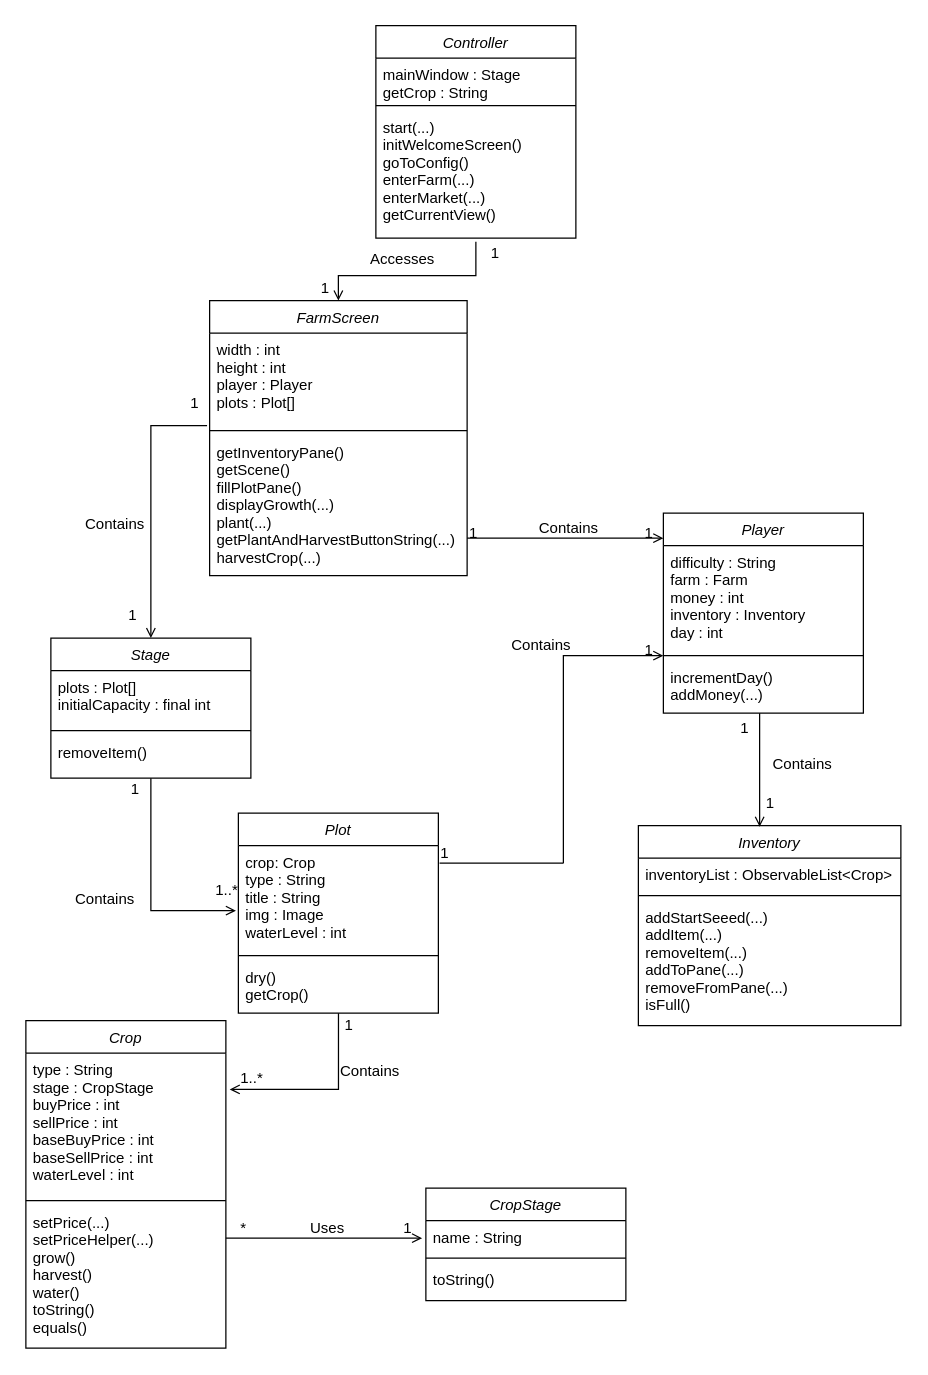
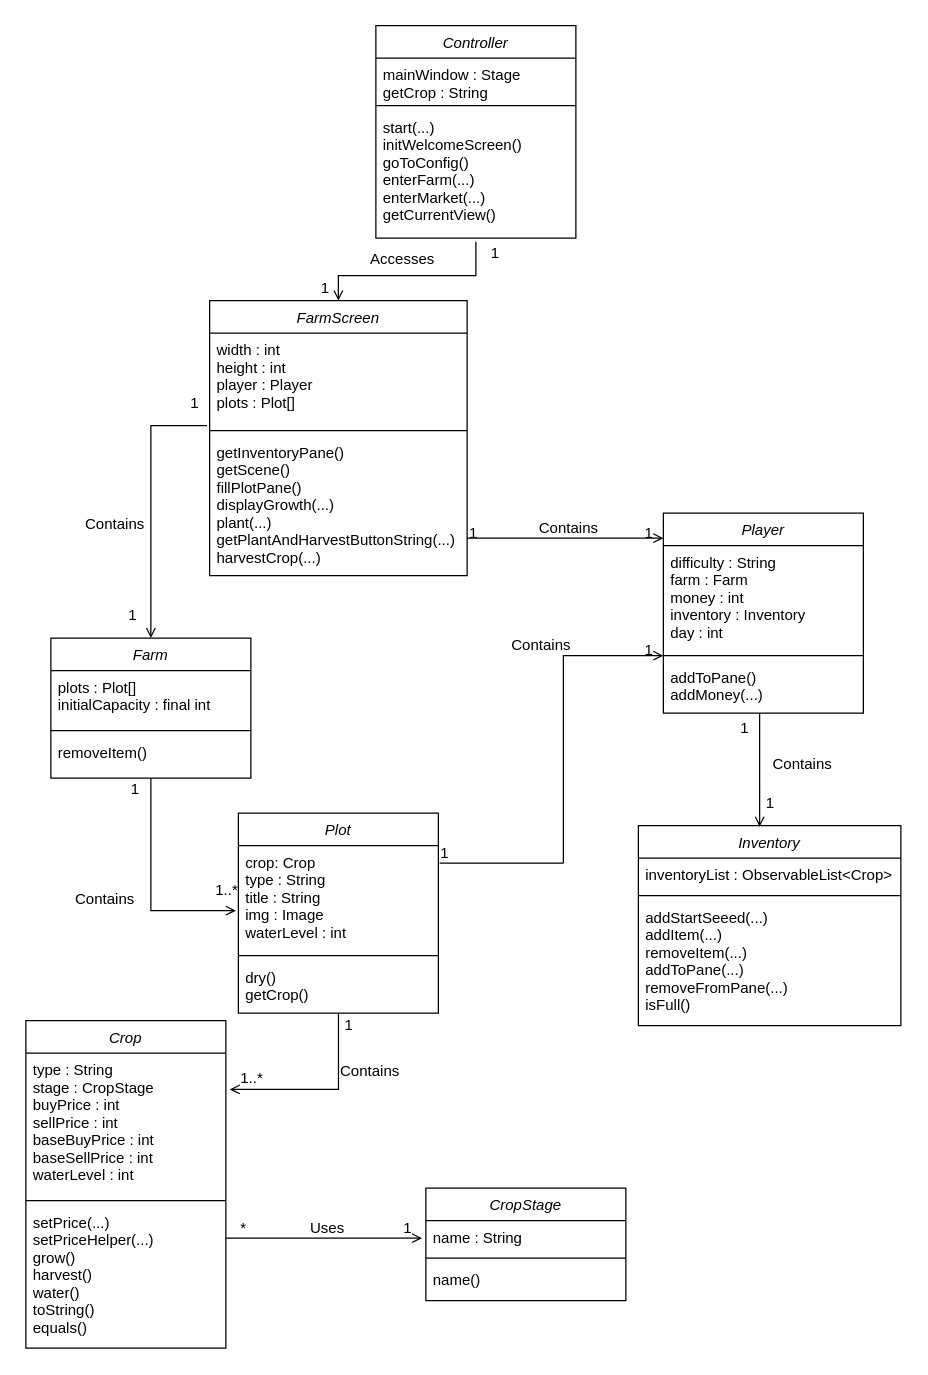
node "Stage": label "Stage" -> "Farm"
node "incrementDay() addMoney(...)": label "incrementDay() addMoney(...)" -> "addToPane() addMoney(...)"
node "toString()": label "toString()" -> "name()"
